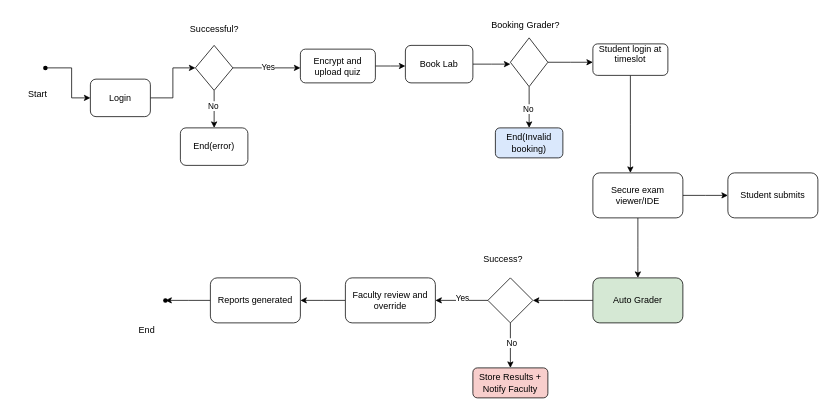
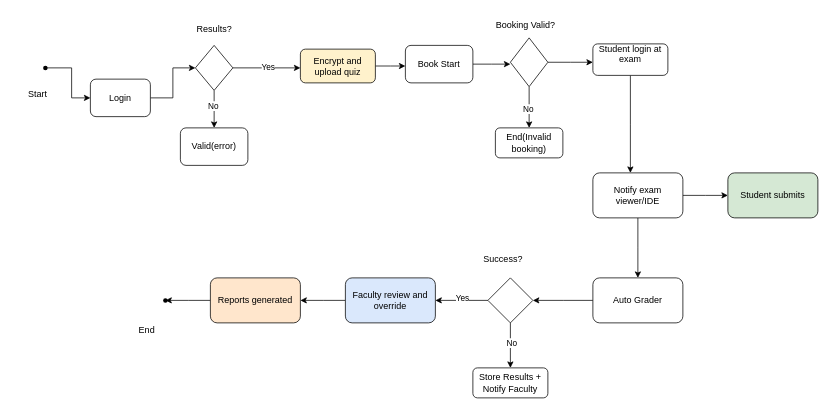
node "Booking Grader?": label "Booking Grader?" -> "Booking Valid?"
node "Successful?": label "Successful?" -> "Results?"
node "Student login at timeslot": label "Student login at timeslot" -> "Student login at exam"
node "Book Lab": label "Book Lab" -> "Book Start"
node "Encrypt and upload quiz": fillcolor #ffffff -> #fff2cc
node "End(Invalid booking)": fillcolor #dae8fc -> #ffffff
node "End(error)": label "End(error)" -> "Valid(error)"
node "Secure exam viewer/IDE": label "Secure exam viewer/IDE" -> "Notify exam viewer/IDE"
node "Student submits": fillcolor #ffffff -> #d5e8d4
node "Reports generated": fillcolor #ffffff -> #ffe6cc
node "Faculty review and override": fillcolor #ffffff -> #dae8fc
node "Auto Grader": fillcolor #d5e8d4 -> #ffffff
node "Store Results + Notify Faculty": fillcolor #f8cecc -> #ffffff
